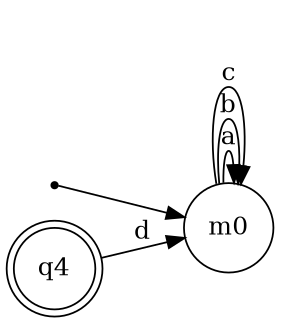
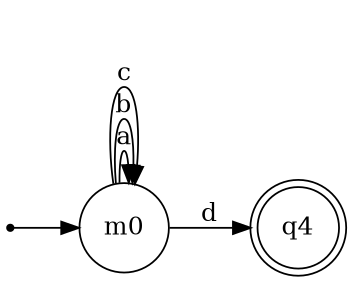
edge "q4" -> "m0": reversed
